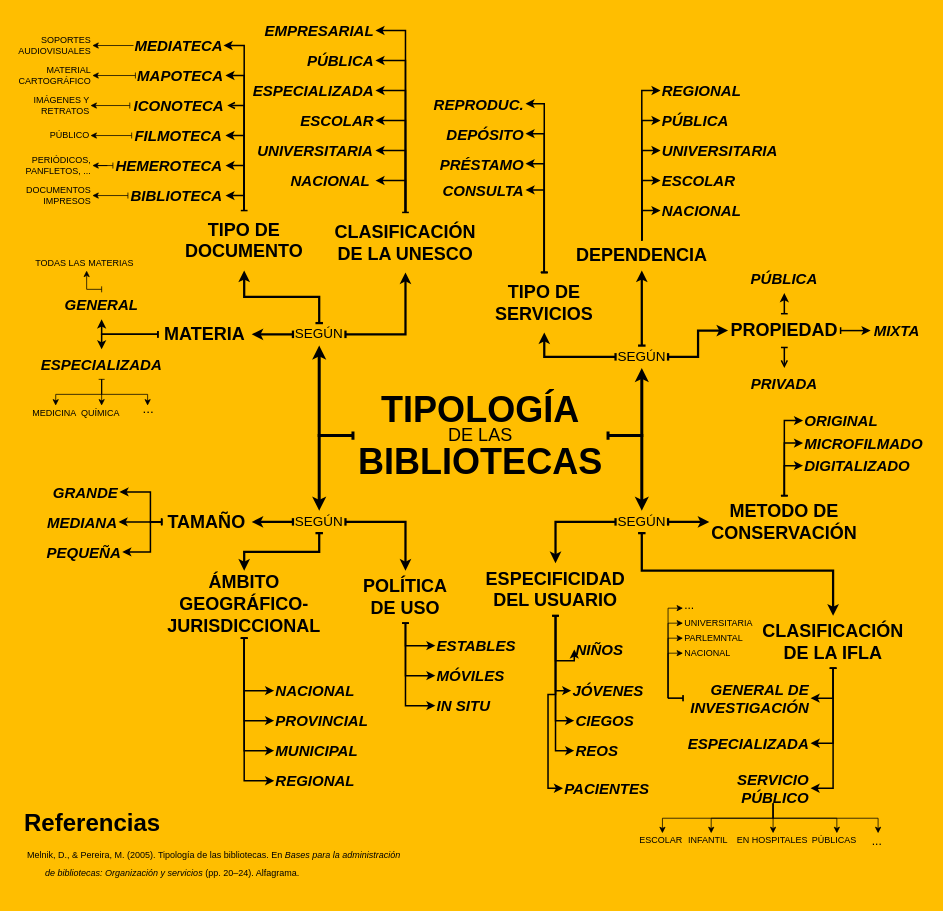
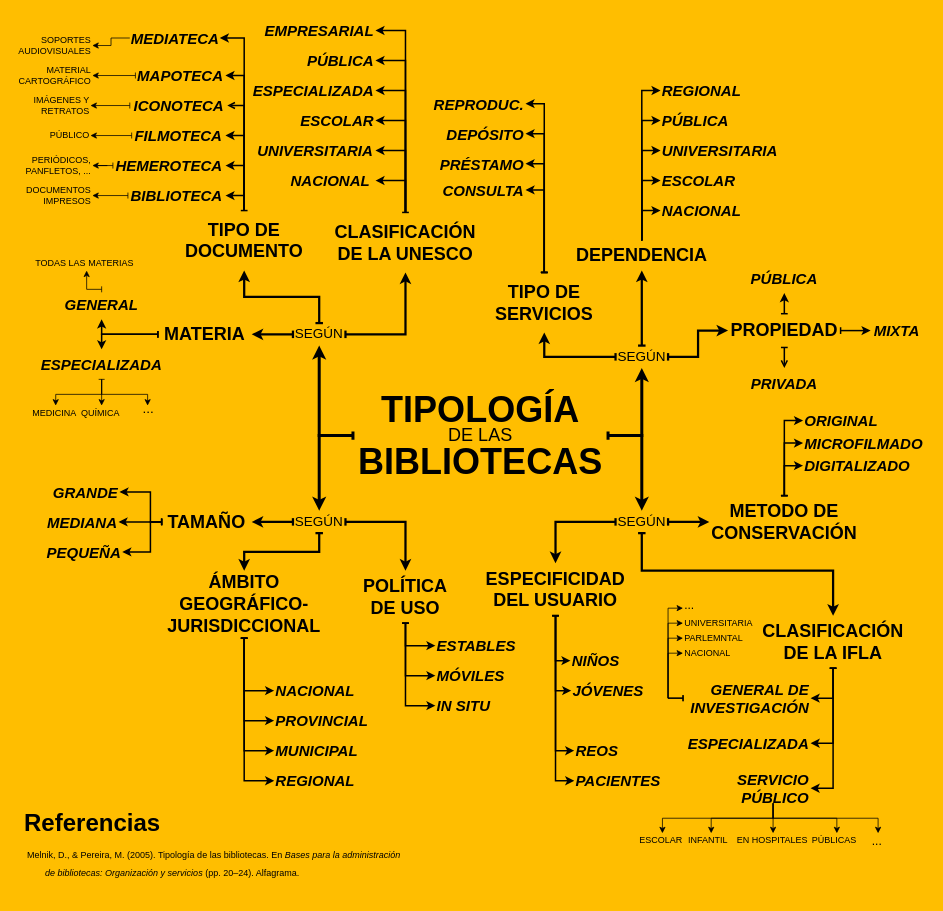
node "MEDIATECA": moved (179, 45) -> (175, 38)
node "NIÑOS": moved (615, 649) -> (612, 660)
edge "ESPECIFICIDAD DEL USUARIO" -- "CIEGOS": removed
node "CIEGOS": removed
node "PACIENTES": moved (604, 788) -> (615, 780)
